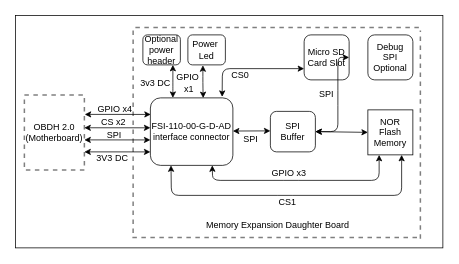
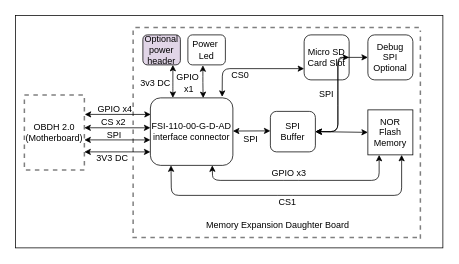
node "Optional power header": fillcolor #ffffff -> #e1d5e7
edge "Debug SPI Optional" -- "SPI Buffer": added
